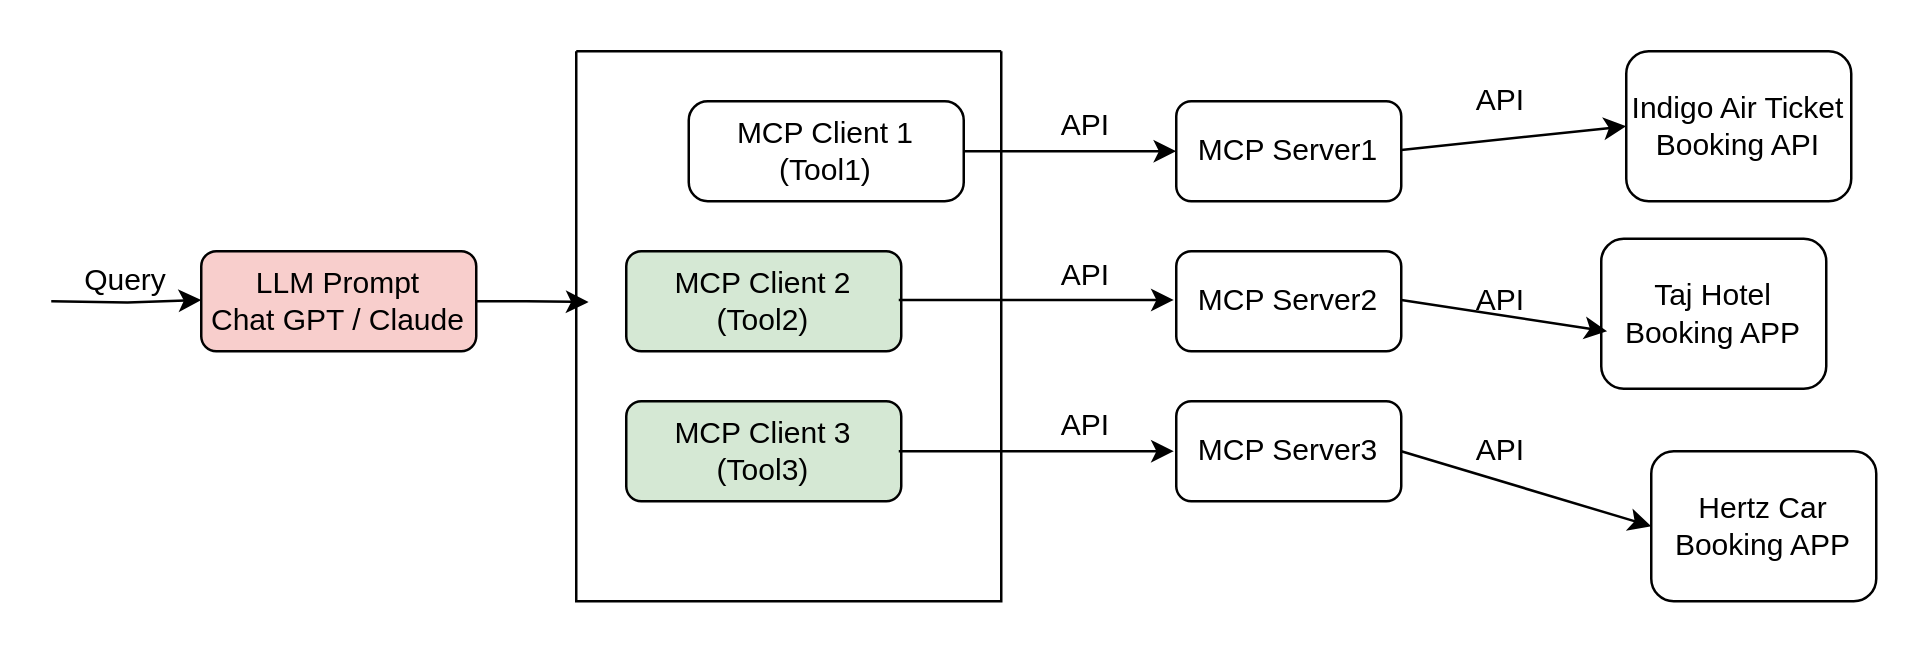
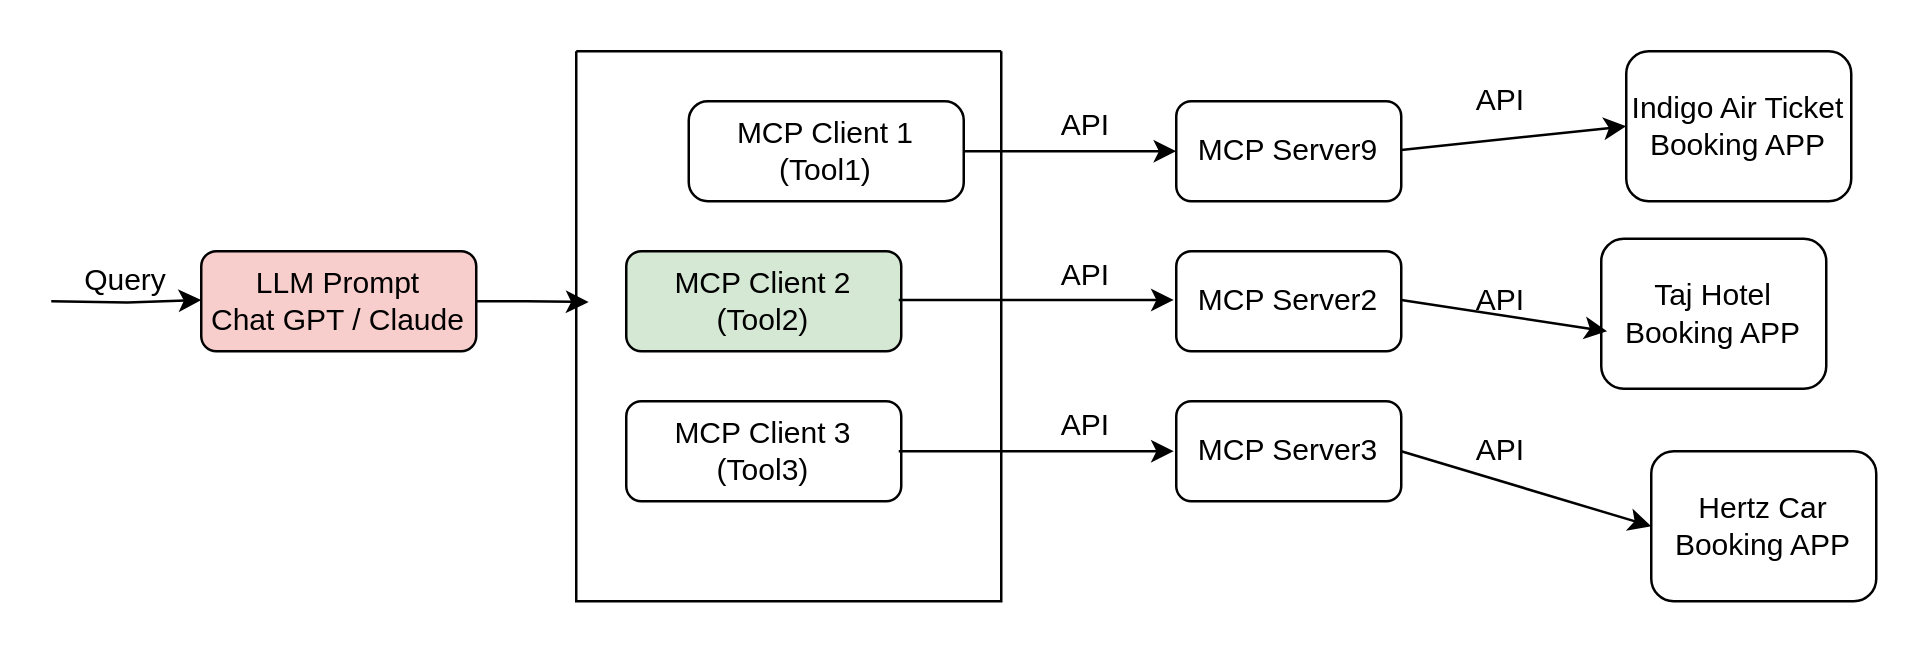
node "Indigo Air Ticket Booking API": label "Indigo Air Ticket Booking API" -> "Indigo Air Ticket Booking APP"
node "MCP Server1": label "MCP Server1" -> "MCP Server9"
node "MCP Client 3 (Tool3)": fillcolor #d5e8d4 -> #ffffff
